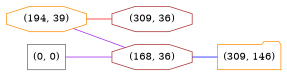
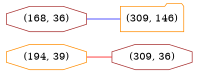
edge "(194, 39)" -- "(168, 36)": removed
node "(0, 0)": removed
